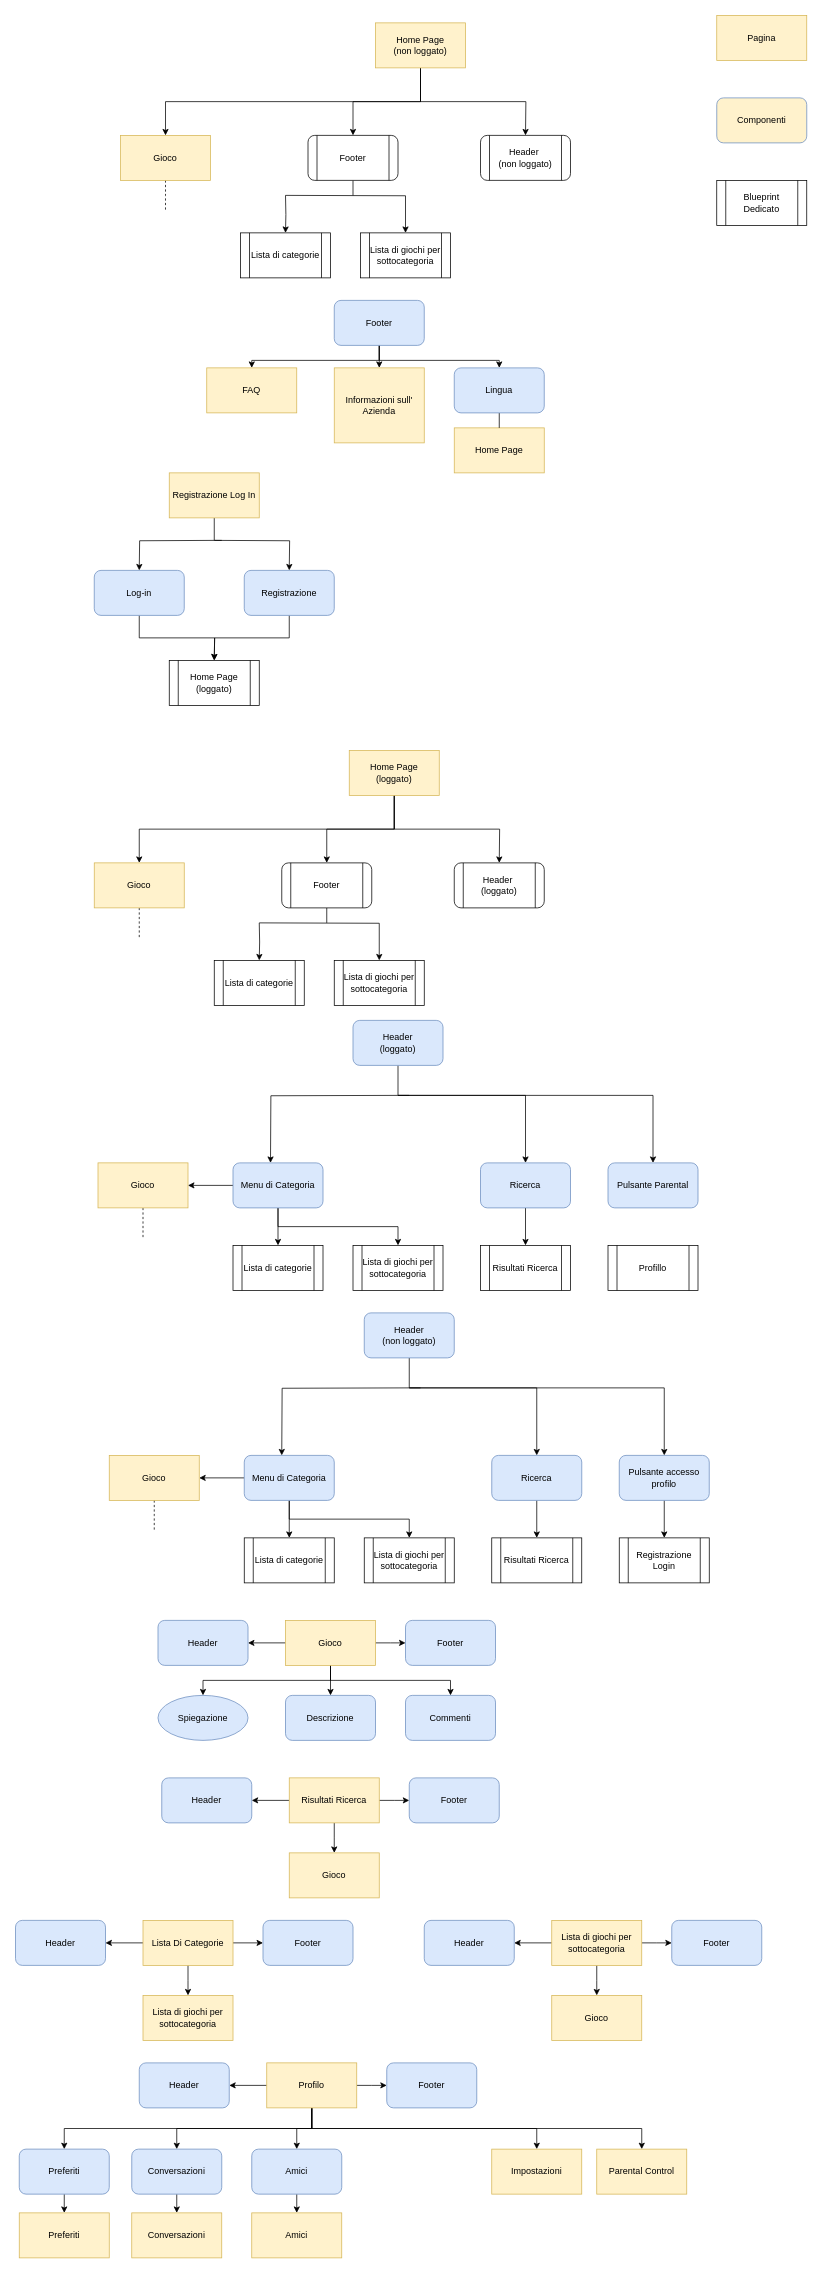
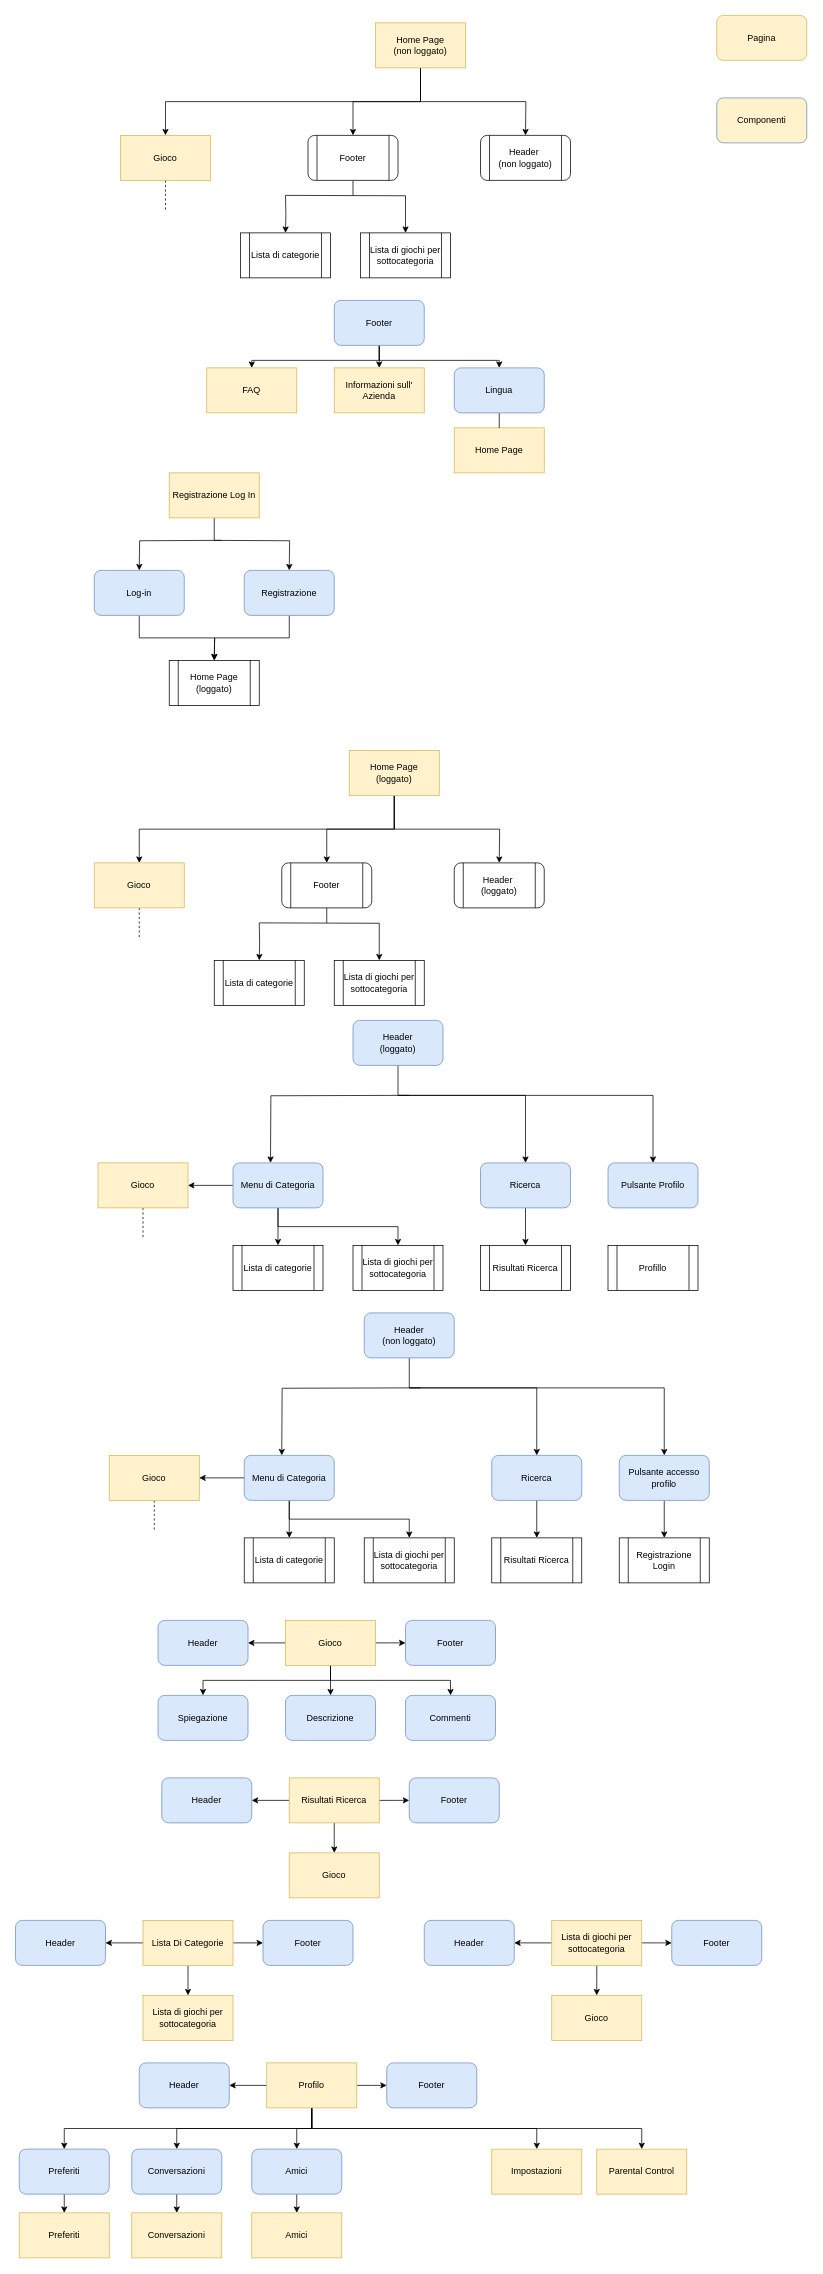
node "Pagina": shape rectangle -> rounded rectangle
node "Blueprint Dedicato": removed
node "Informazioni sull' Azienda": size 90x75 -> 90x45
node "Pulsante Parental": label "Pulsante Parental" -> "Pulsante Profilo"
node "Spiegazione": shape ellipse -> rounded rectangle
